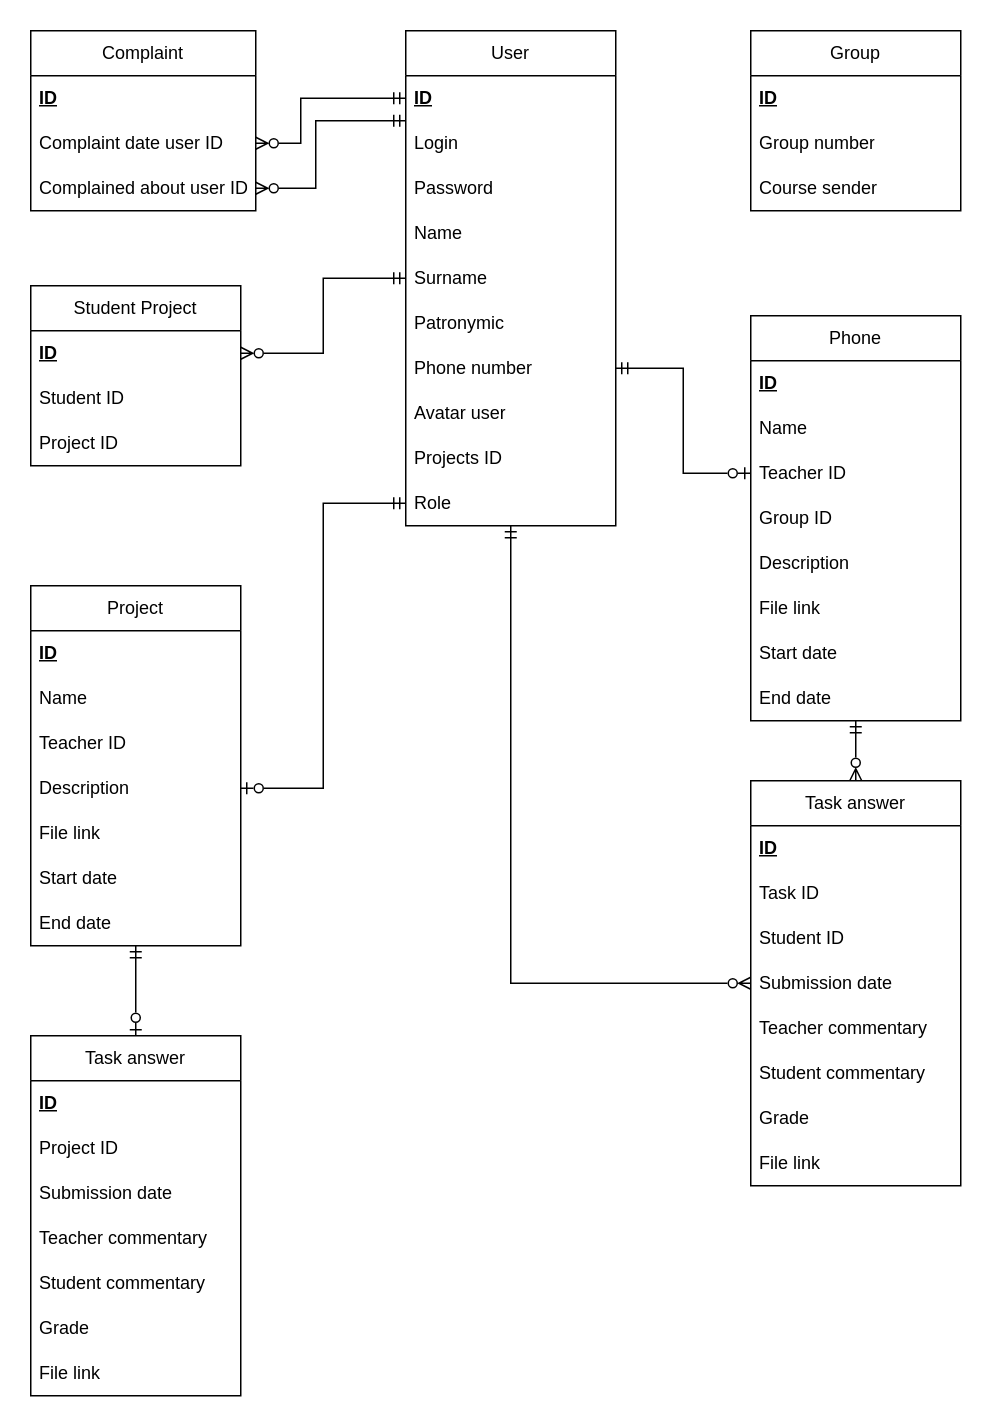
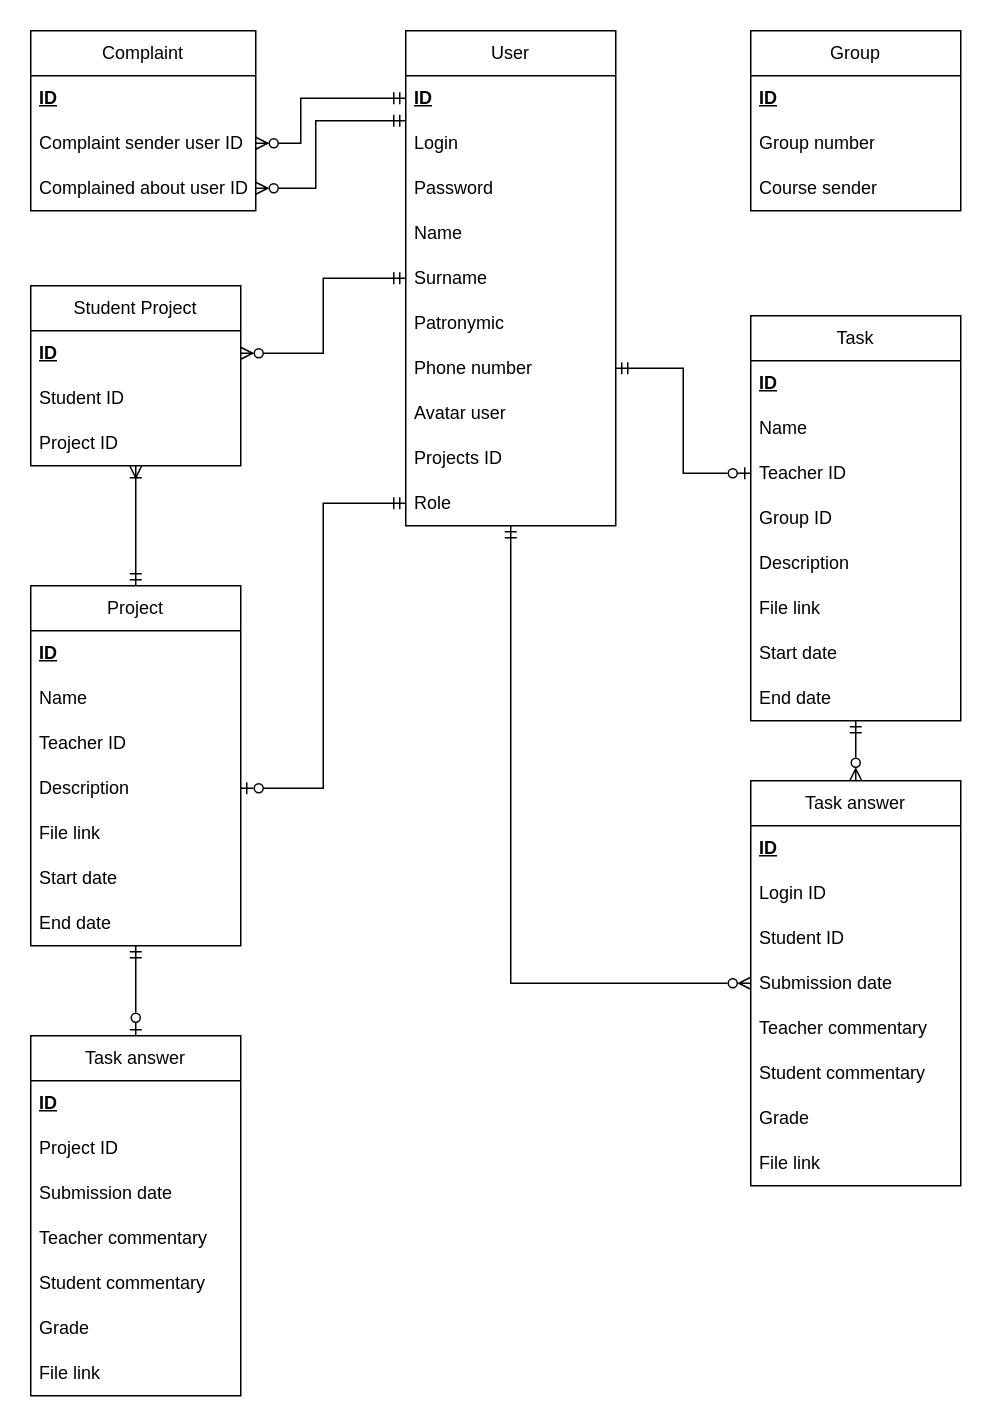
node "Complaint date user ID": label "Complaint date user ID" -> "Complaint sender user ID"
node "Phone": label "Phone" -> "Task"
edge "Student Project" -- "Project": added
node "Task ID": label "Task ID" -> "Login ID"
